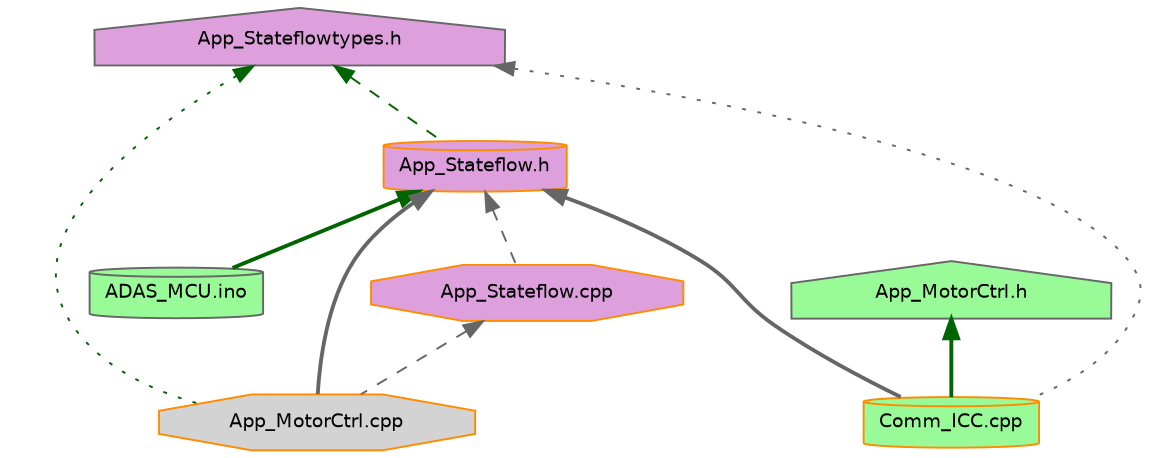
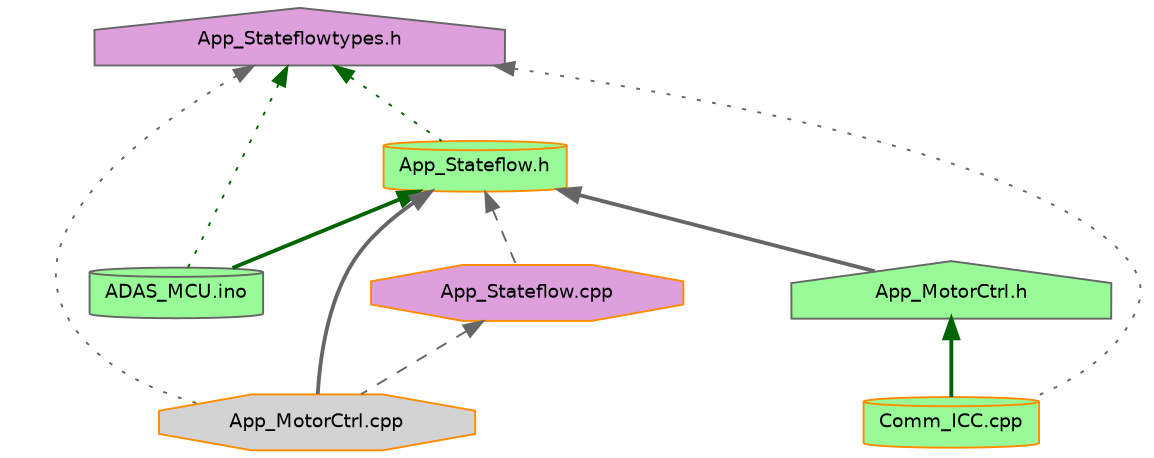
edge "App_Stateflow.h" -> "App_Stateflowtypes.h": style dashed -> dotted
node "App_Stateflow.h": fillcolor plum -> palegreen
edge "ADAS_MCU.ino" -> "App_Stateflowtypes.h": added
edge "App_MotorCtrl.cpp" -> "App_Stateflowtypes.h": color darkgreen -> gray40
edge "Comm_ICC.cpp" -> "App_Stateflow.h": now "App_MotorCtrl.h" -> "App_Stateflow.h"
